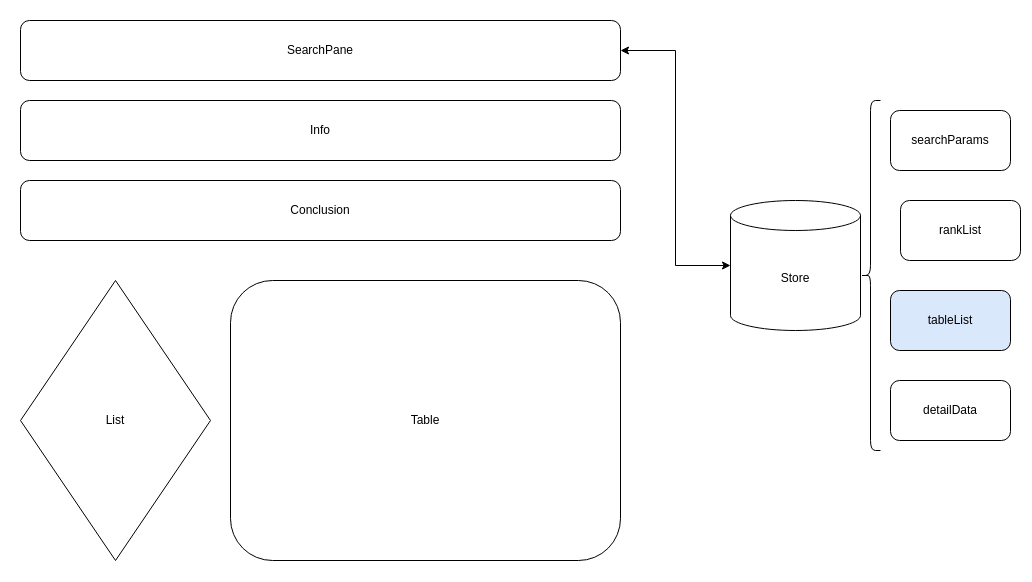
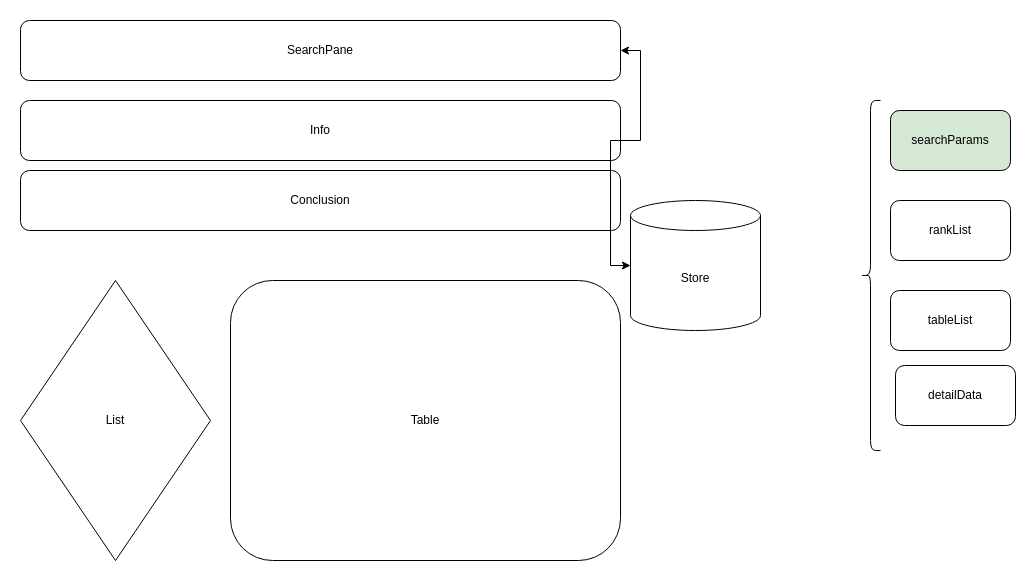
node "searchParams": fillcolor #ffffff -> #d5e8d4
node "Conclusion": moved (321, 211) -> (321, 201)
node "rankList": moved (961, 231) -> (951, 231)
node "Store": moved (796, 266) -> (696, 266)
node "tableList": fillcolor #dae8fc -> #ffffff
node "detailData": moved (951, 411) -> (956, 396)
